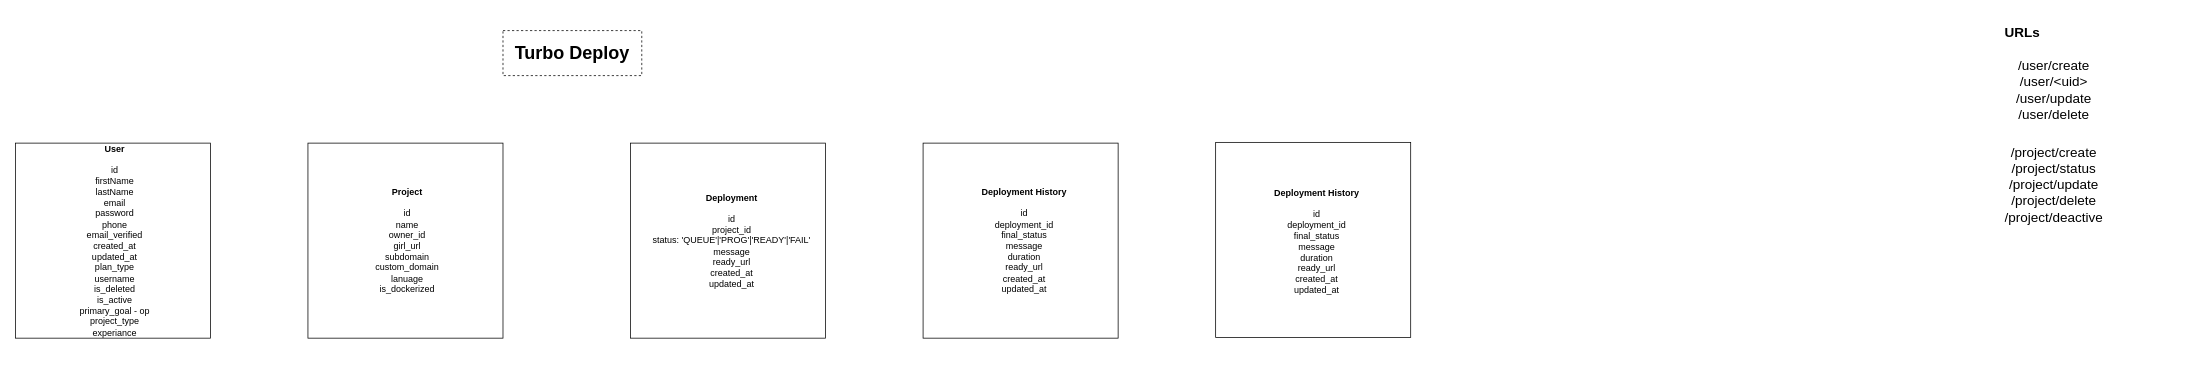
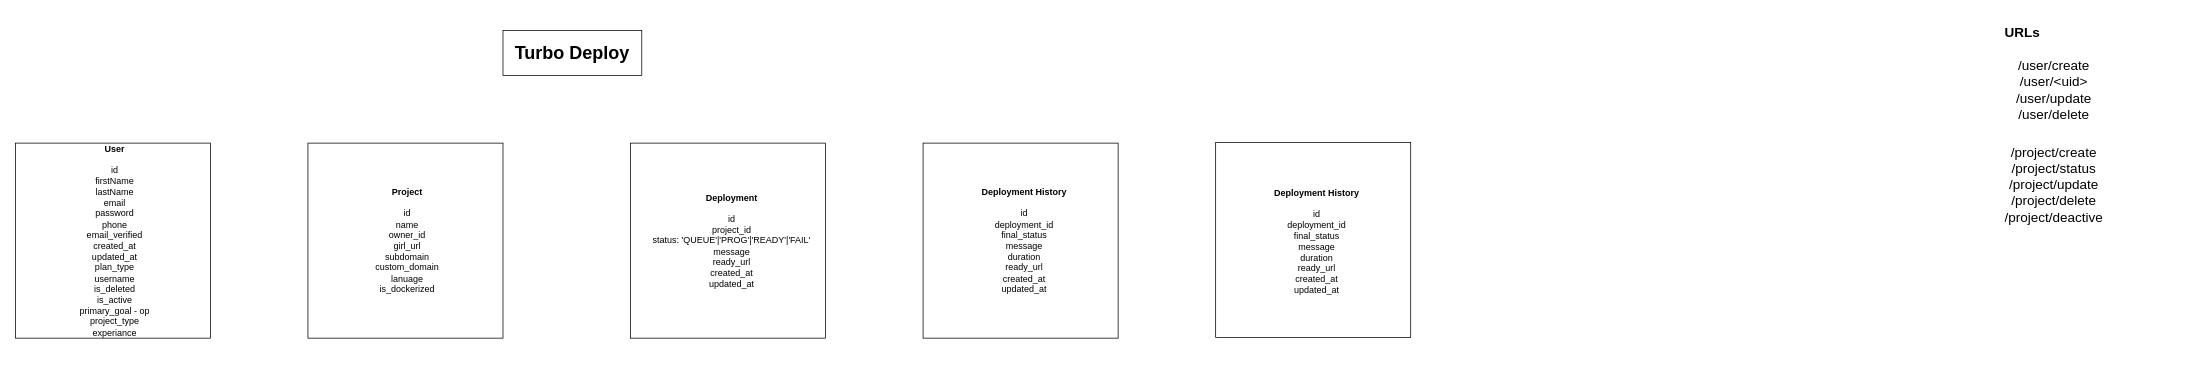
node "Turbo Deploy": style dashed -> solid
